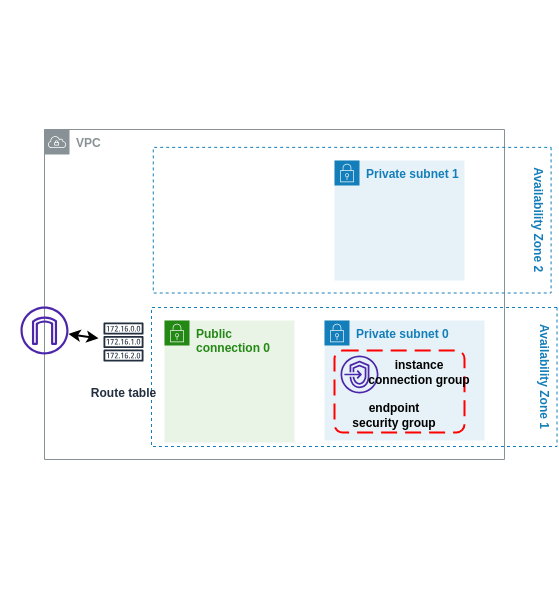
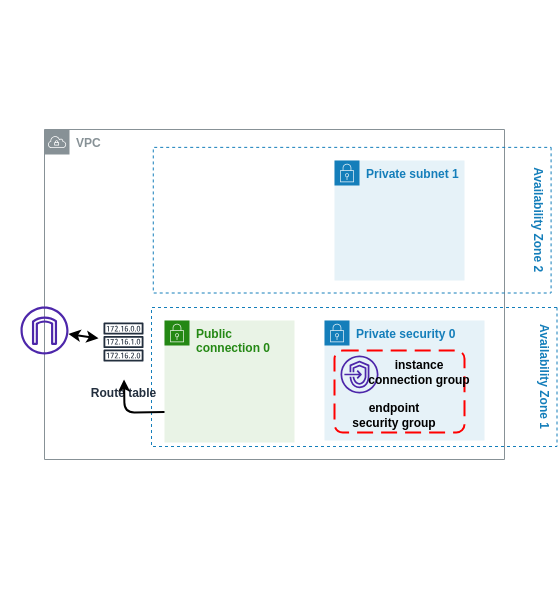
node "Private subnet 0": label "Private subnet 0" -> "Private security 0"
edge "Public connection 0" -> "Route table": added
